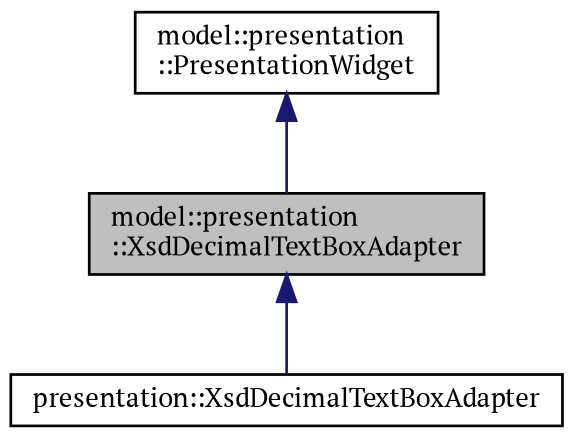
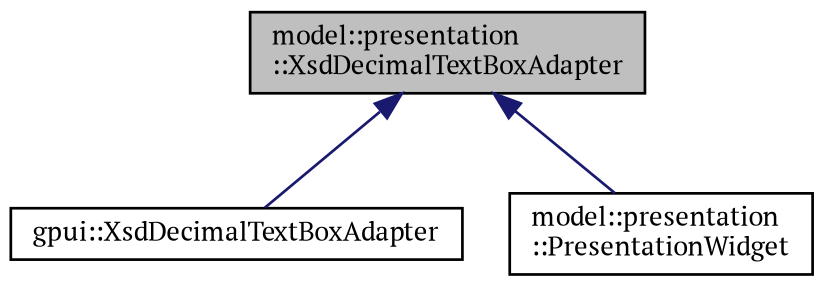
edge "model::presentation ::XsdDecimalTextBoxAdapter" -> "model::presentation ::PresentationWidget": reversed
node "presentation::XsdDecimalTextBoxAdapter": label "presentation::XsdDecimalTextBoxAdapter" -> "gpui::XsdDecimalTextBoxAdapter"
